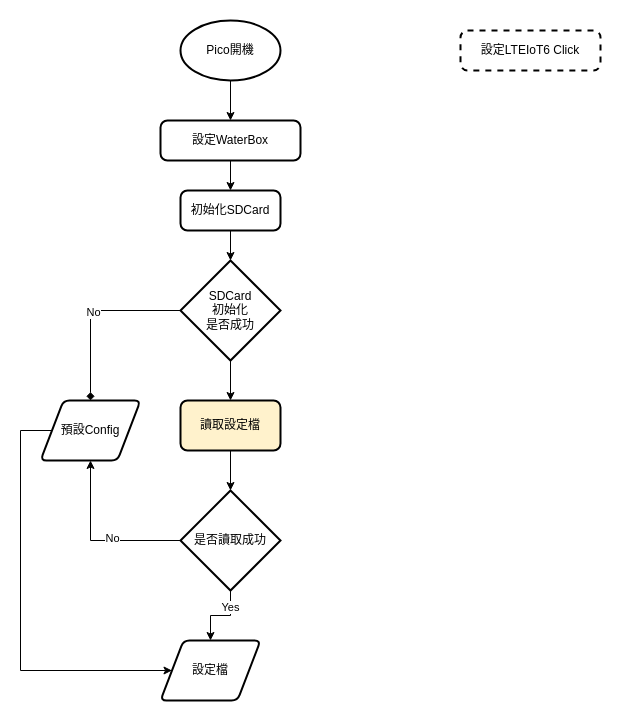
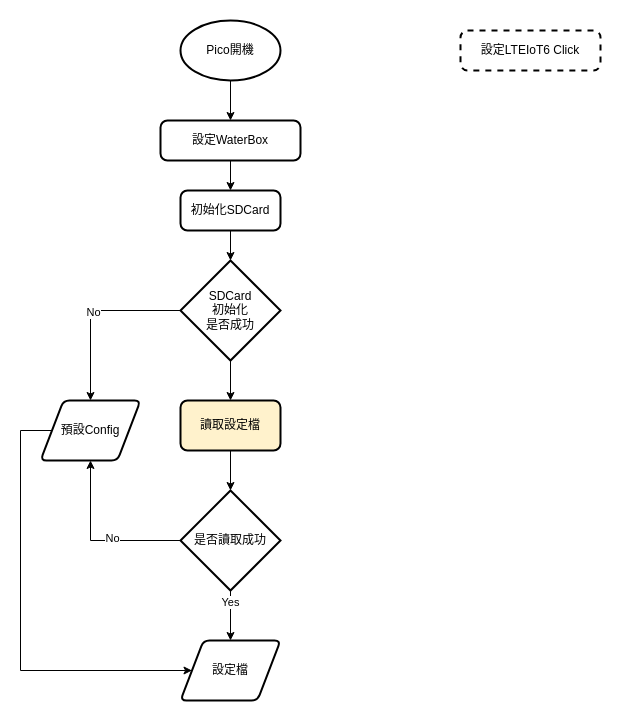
edge "SDCard 初始化 是否成功" -> "預設Config": arrowhead diamond -> classic
node "設定檔": moved (211, 671) -> (231, 671)
